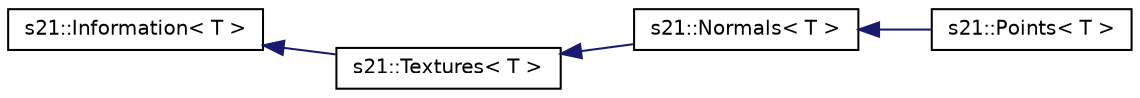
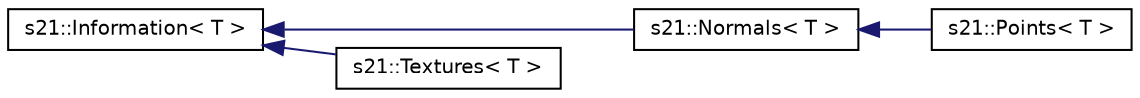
edge "s21::Normals< T >" -> "s21::Textures< T >": now "s21::Normals< T >" -> "s21::Information< T >"
